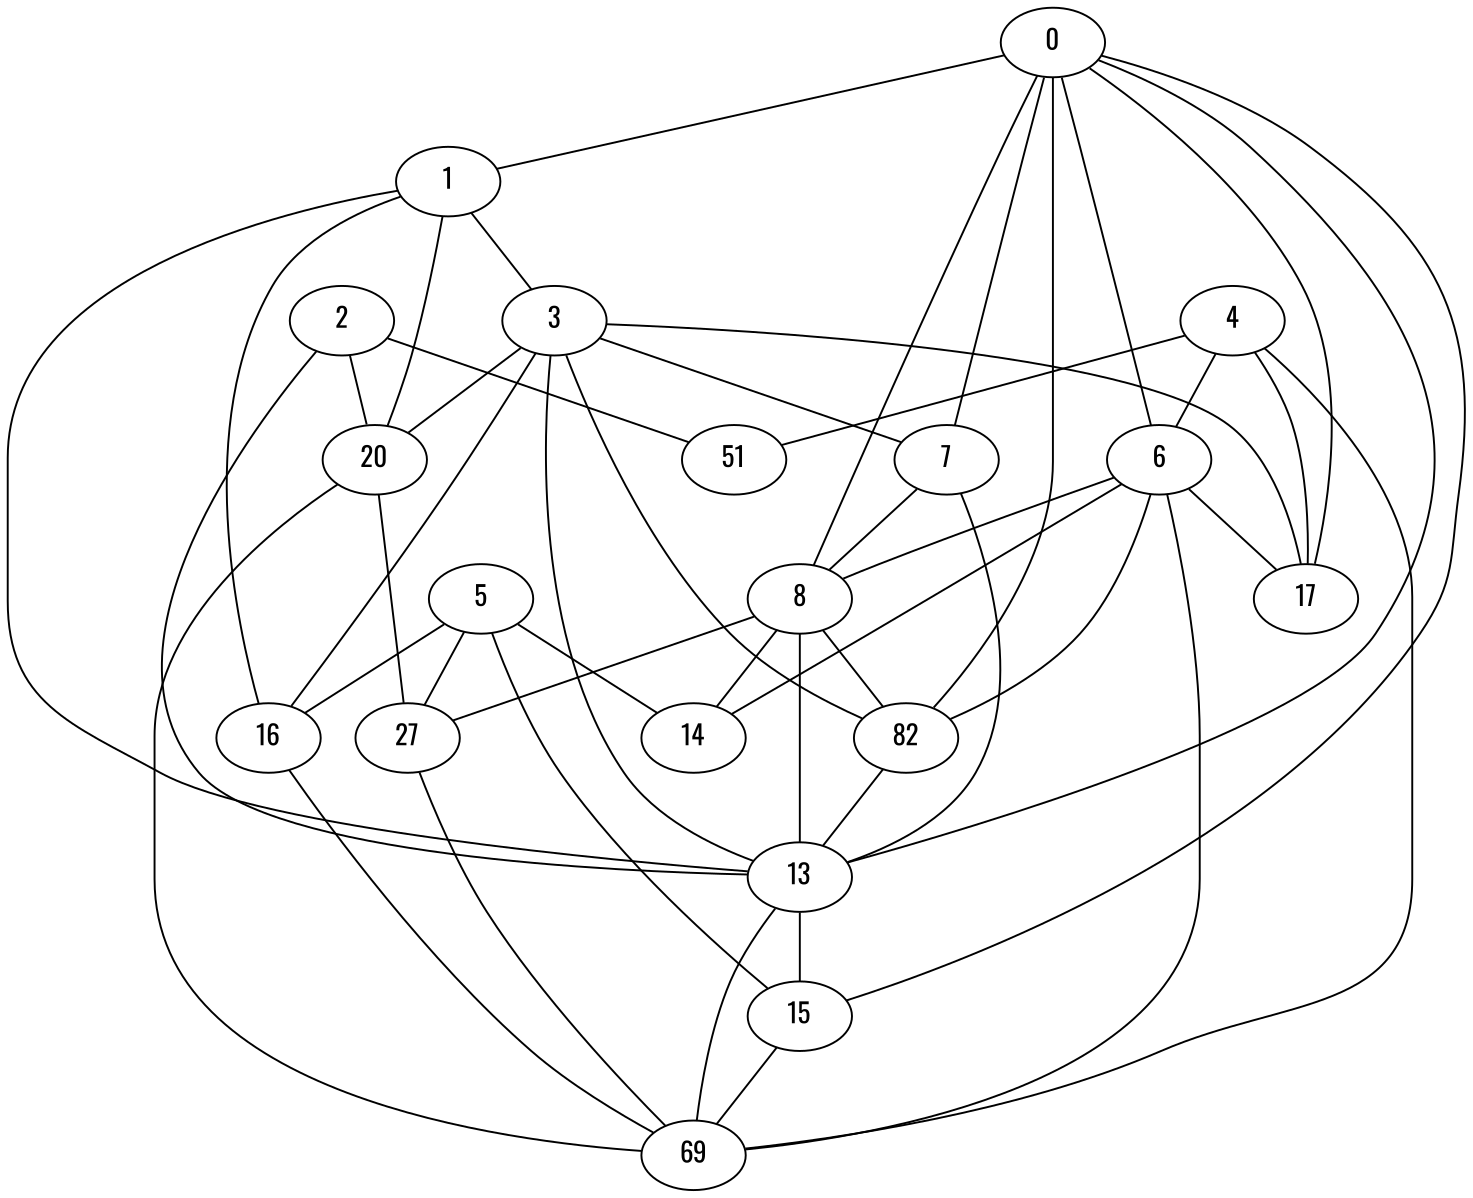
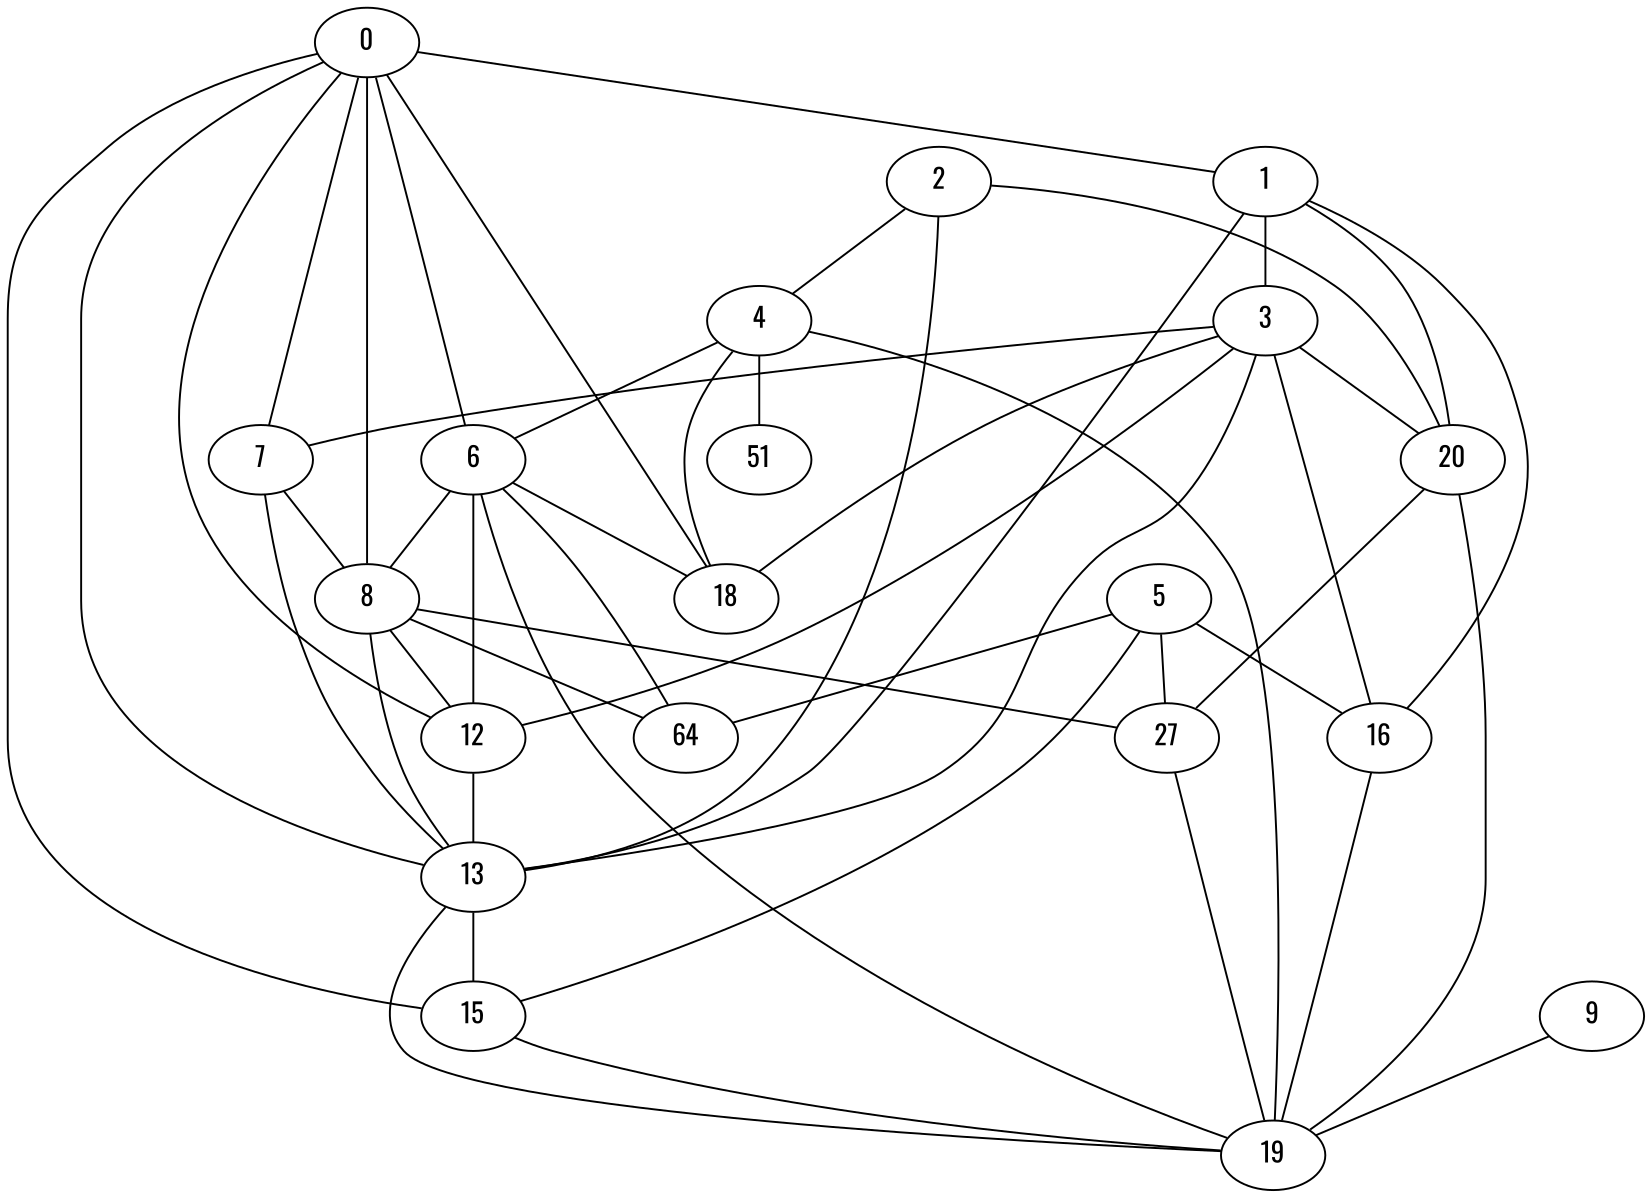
edge "2" -- "51": now "2" -- "4"
node "17": label "17" -> "18"
node "14": label "14" -> "64"
node "82": label "82" -> "12"
node "9": added
node "69": label "69" -> "19"
